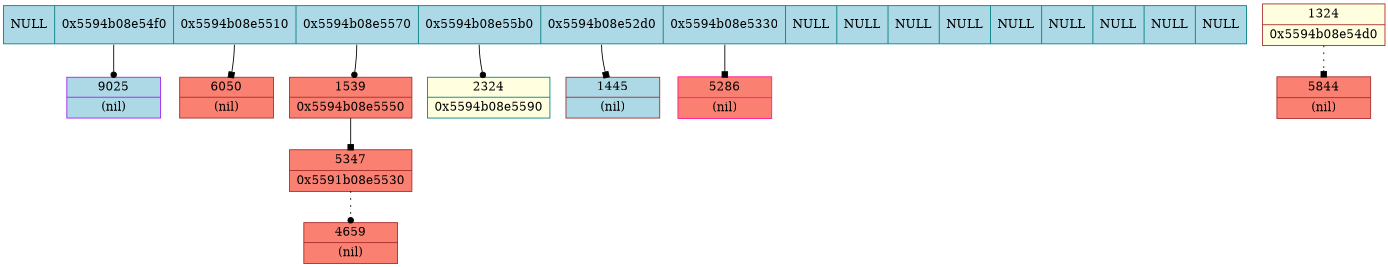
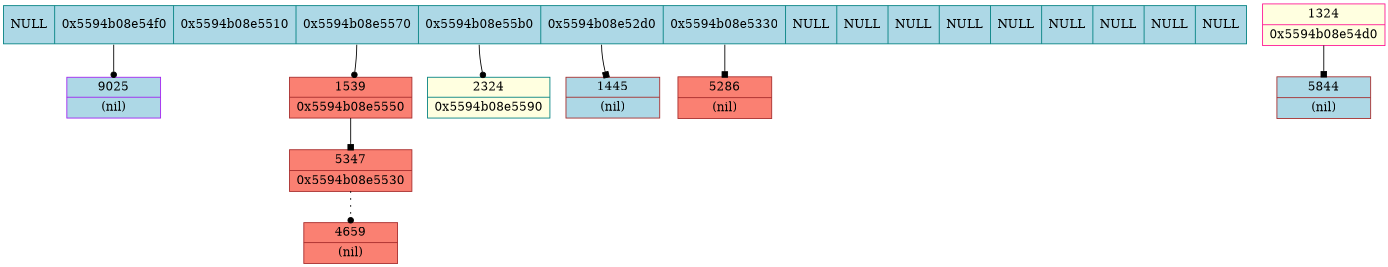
node "1324": color brown -> deeppink
edge "1324" -> "5844": style dotted -> solid
node "6050": removed
node "5286": color deeppink -> brown
node "5844": fillcolor salmon -> lightblue
node "5347": text "0x5591b08e5530" -> "0x5594b08e5530"
